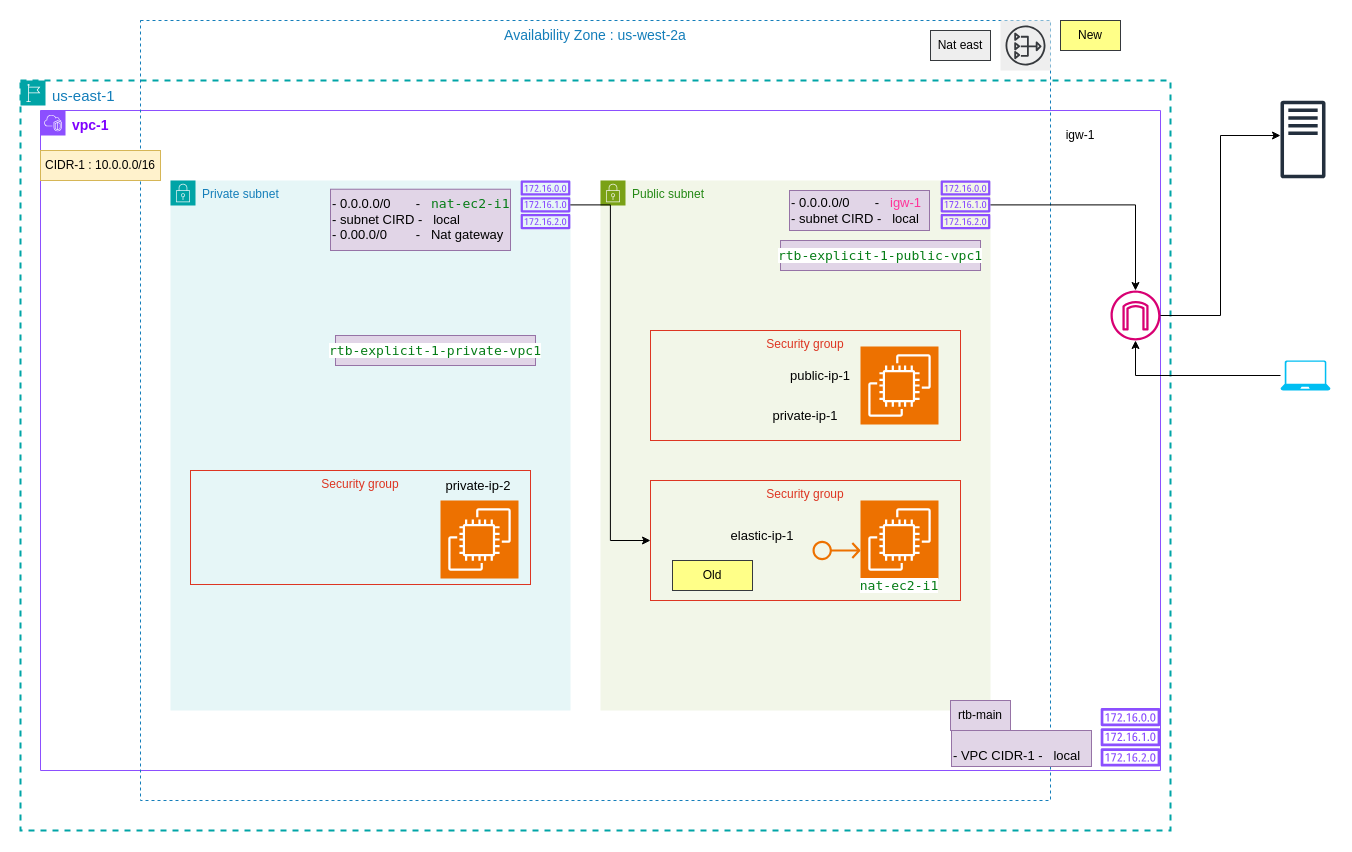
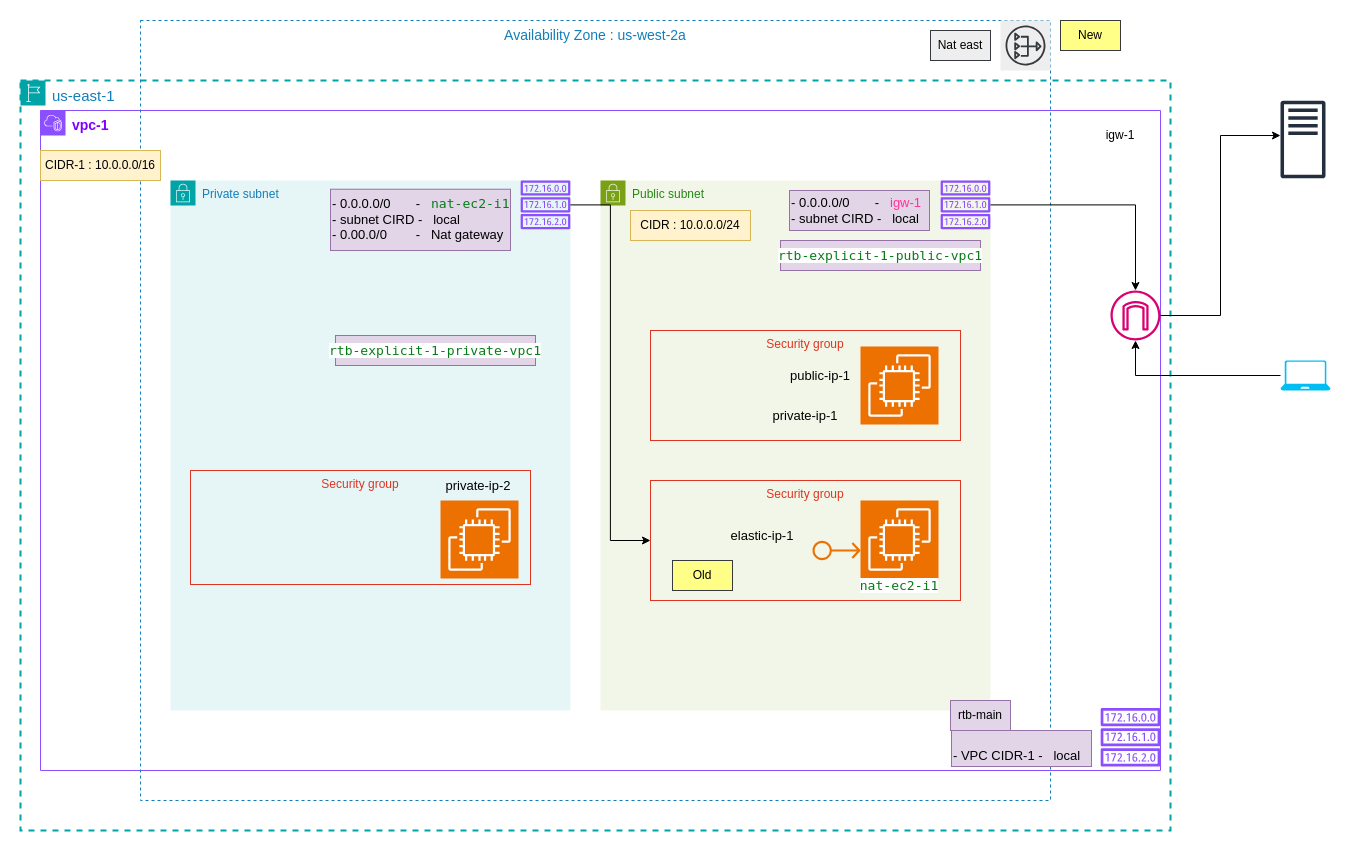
node "igw-1": moved (1081, 136) -> (1121, 136)
node "CIDR : 10.0.0.0/24": added
node "Old": size 80x30 -> 60x30
